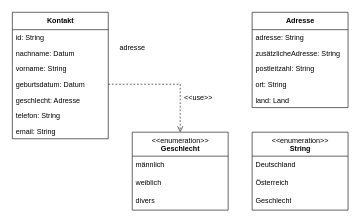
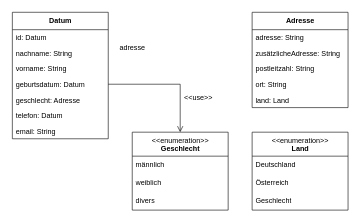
node "Kontakt": label "Kontakt" -> "Datum"
node "id: String": label "id: String" -> "id: Datum"
node "nachname: Datum": label "nachname: Datum" -> "nachname: String"
edge "geburtsdatum: Datum" -> "<<enumeration>> Geschlecht": style dashed -> solid
node "telefon: String": label "telefon: String" -> "telefon: Datum"
node "<<enumeration>> String": label "<<enumeration>> String" -> "<<enumeration>> Land"
